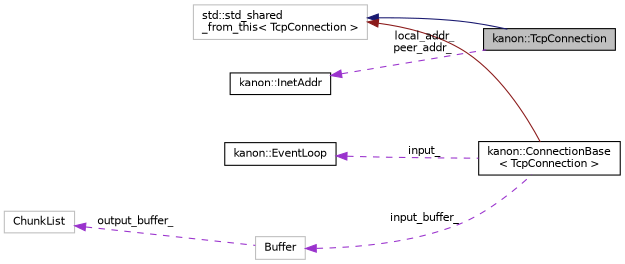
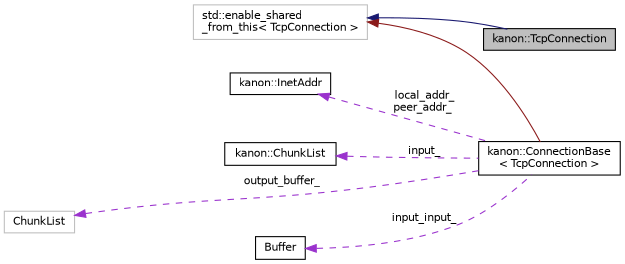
node "std::std_shared _from_this< TcpConnection >": label "std::std_shared _from_this< TcpConnection >" -> "std::enable_shared _from_this< TcpConnection >"
edge "kanon::TcpConnection" -> "kanon::InetAddr": now "kanon::ConnectionBase < TcpConnection >" -> "kanon::InetAddr"
node "kanon::EventLoop": label "kanon::EventLoop" -> "kanon::ChunkList"
edge "kanon::ConnectionBase < TcpConnection >" -> "Buffer": label " input_buffer_" -> " input_input_"
edge "Buffer" -> "ChunkList": now "kanon::ConnectionBase < TcpConnection >" -> "ChunkList"
node "Buffer": color grey75 -> black
